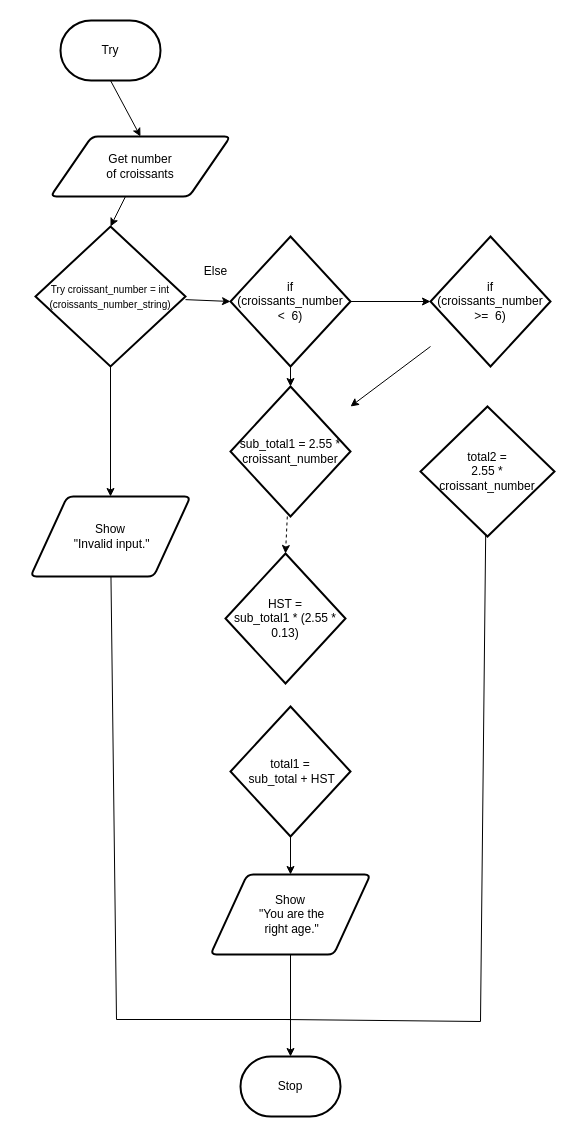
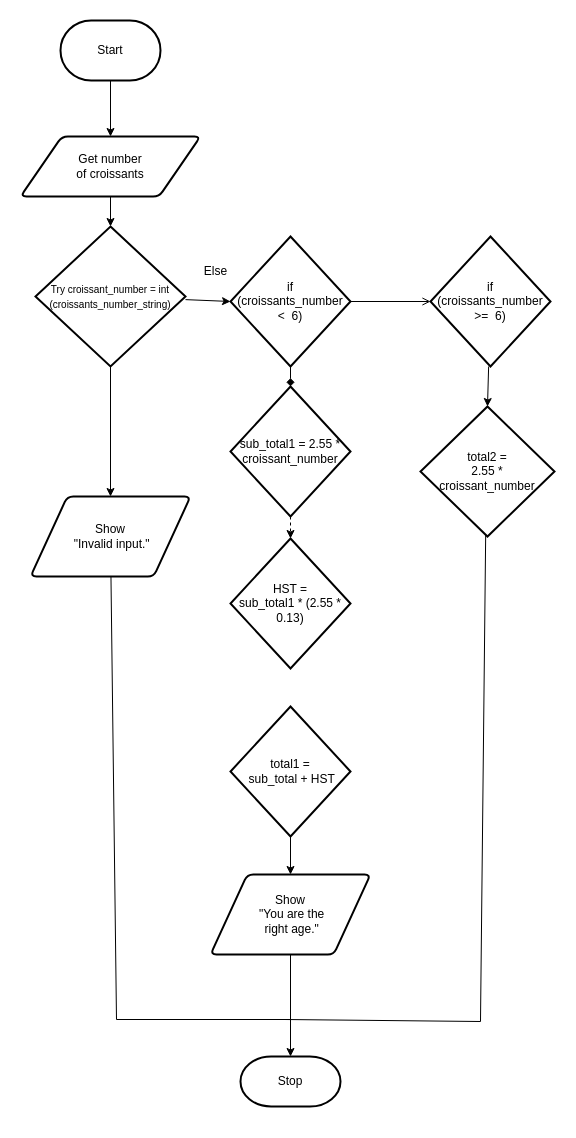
node "Try": label "Try" -> "Start"
node "Get number of croissants": moved (141, 167) -> (111, 167)
edge "if (croissants_number < 6)" -> "if (croissants_number >= 6)": arrowhead classic -> open
edge "if (croissants_number >= 6)" -> "sub_total1 = 2.55 * croissant_number": now "if (croissants_number >= 6)" -> "total2 = 2.55 * croissant_number"
edge "if (croissants_number < 6)" -> "sub_total1 = 2.55 * croissant_number": arrowhead classic -> diamond
node "HST = sub_total1 * (2.55 * 0.13)": moved (286, 619) -> (291, 604)
node "Stop": size 100x60 -> 100x50
